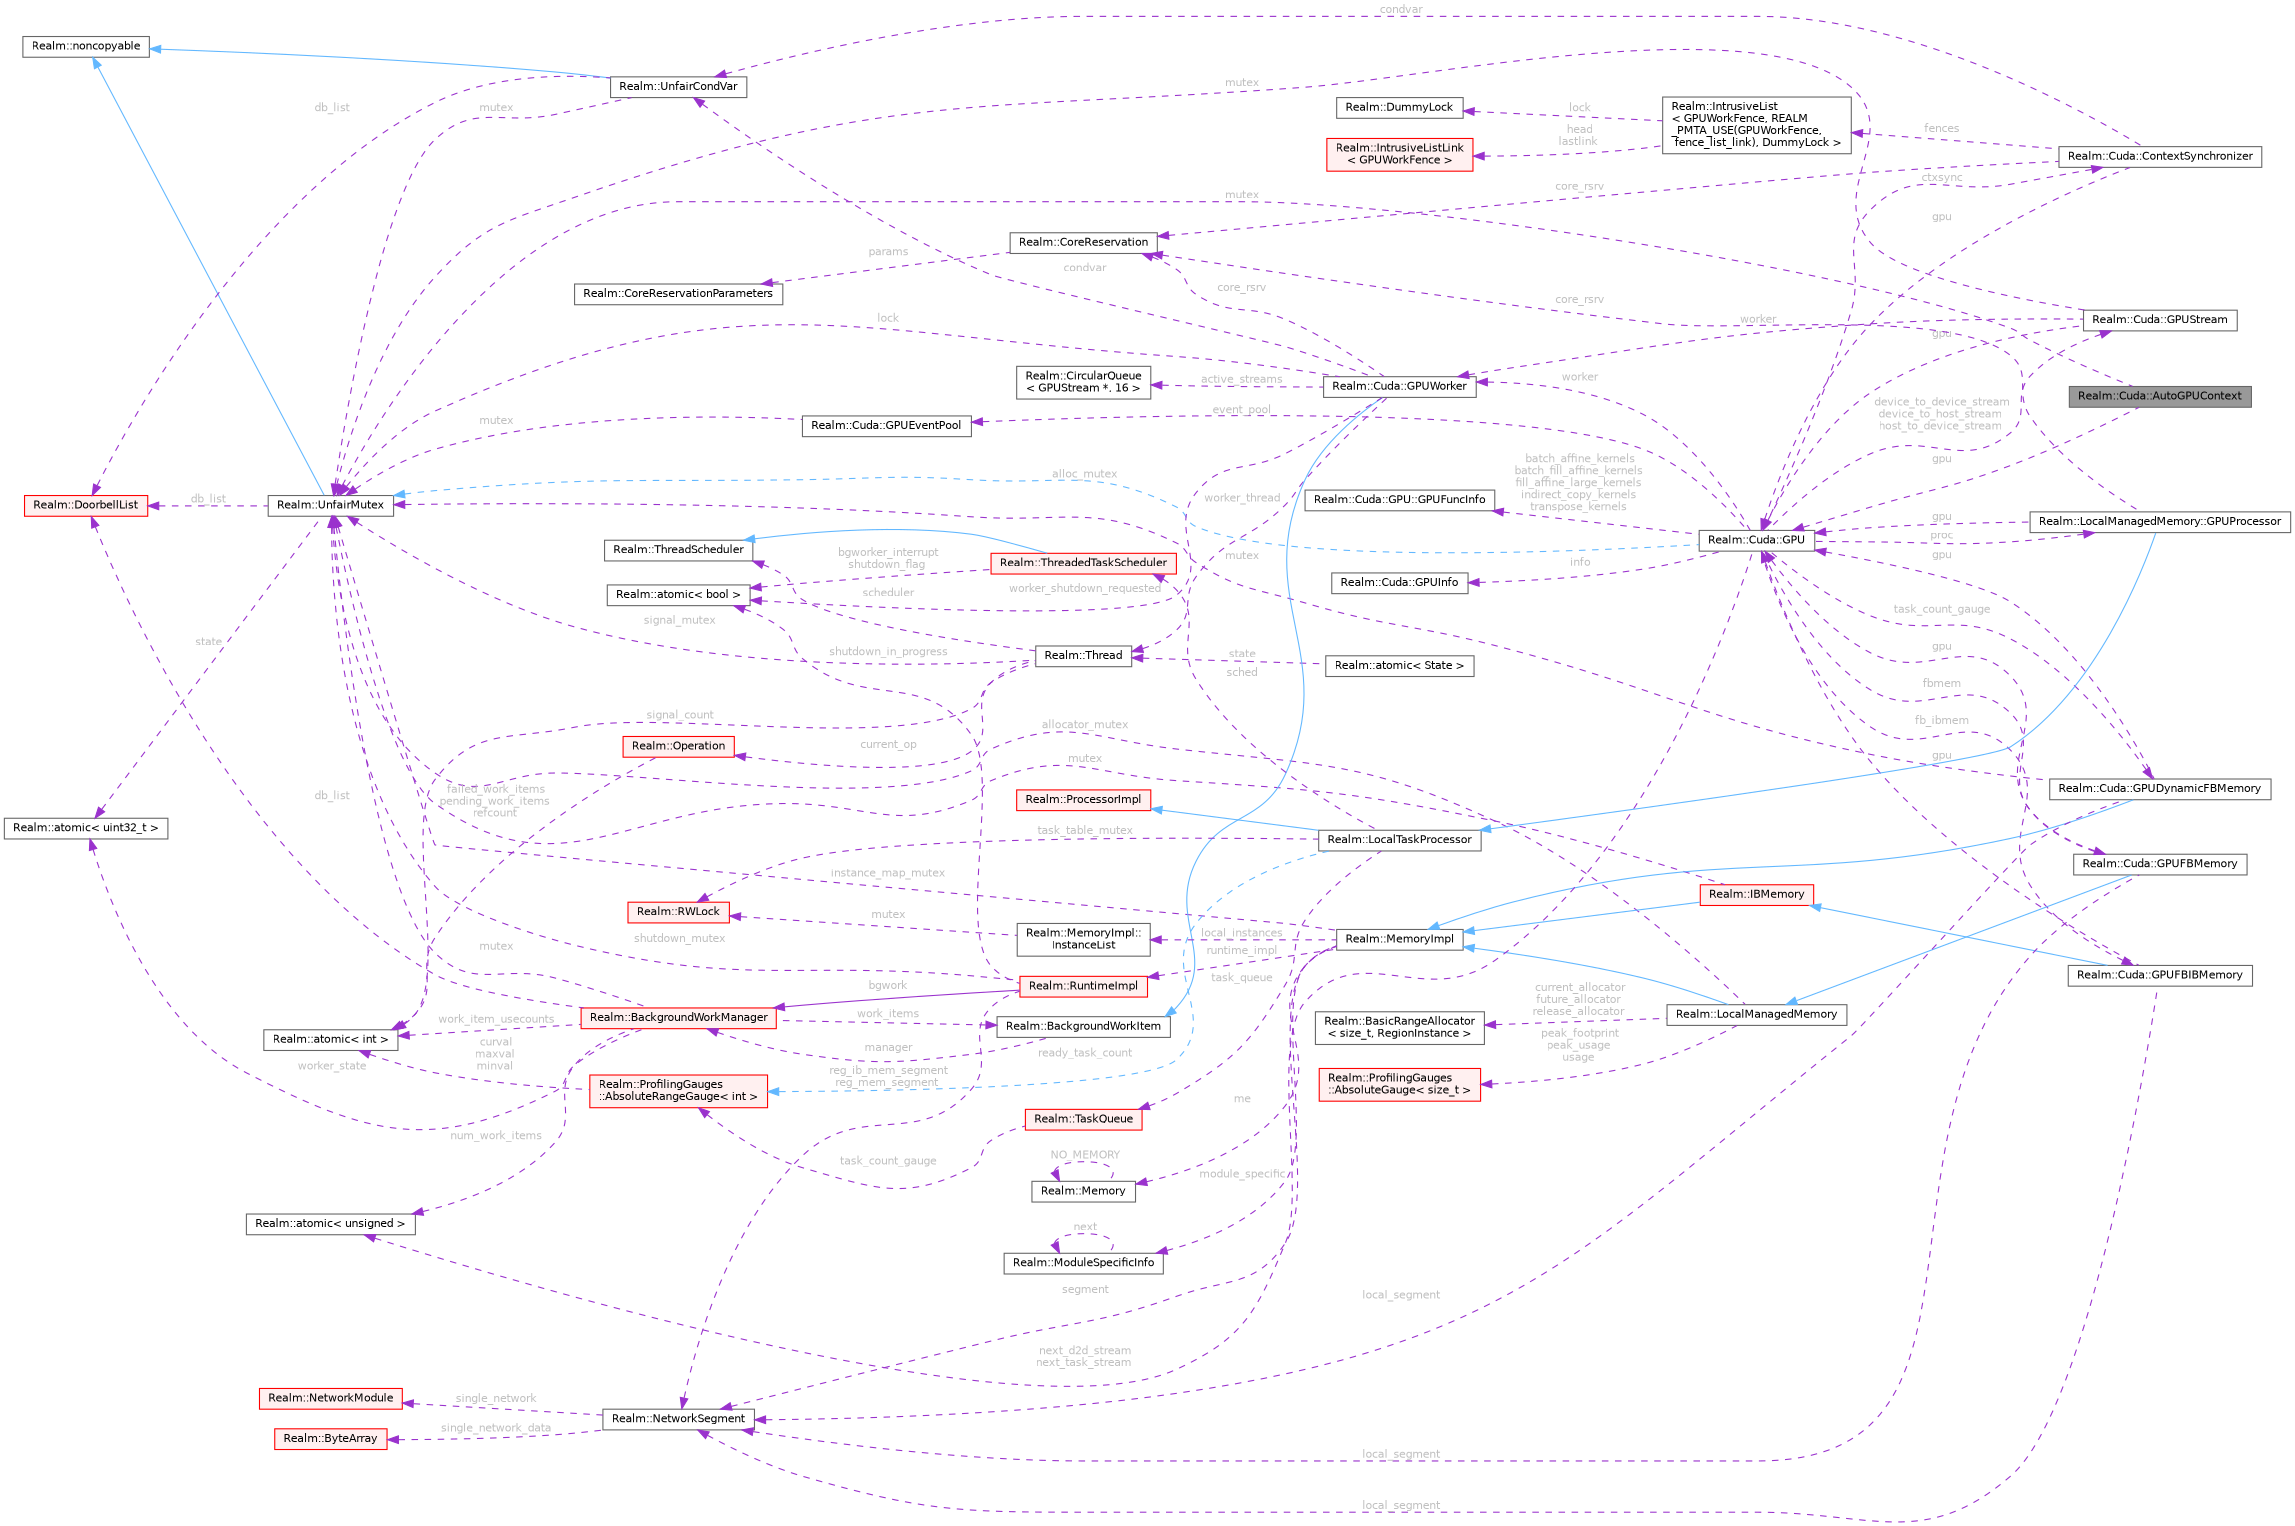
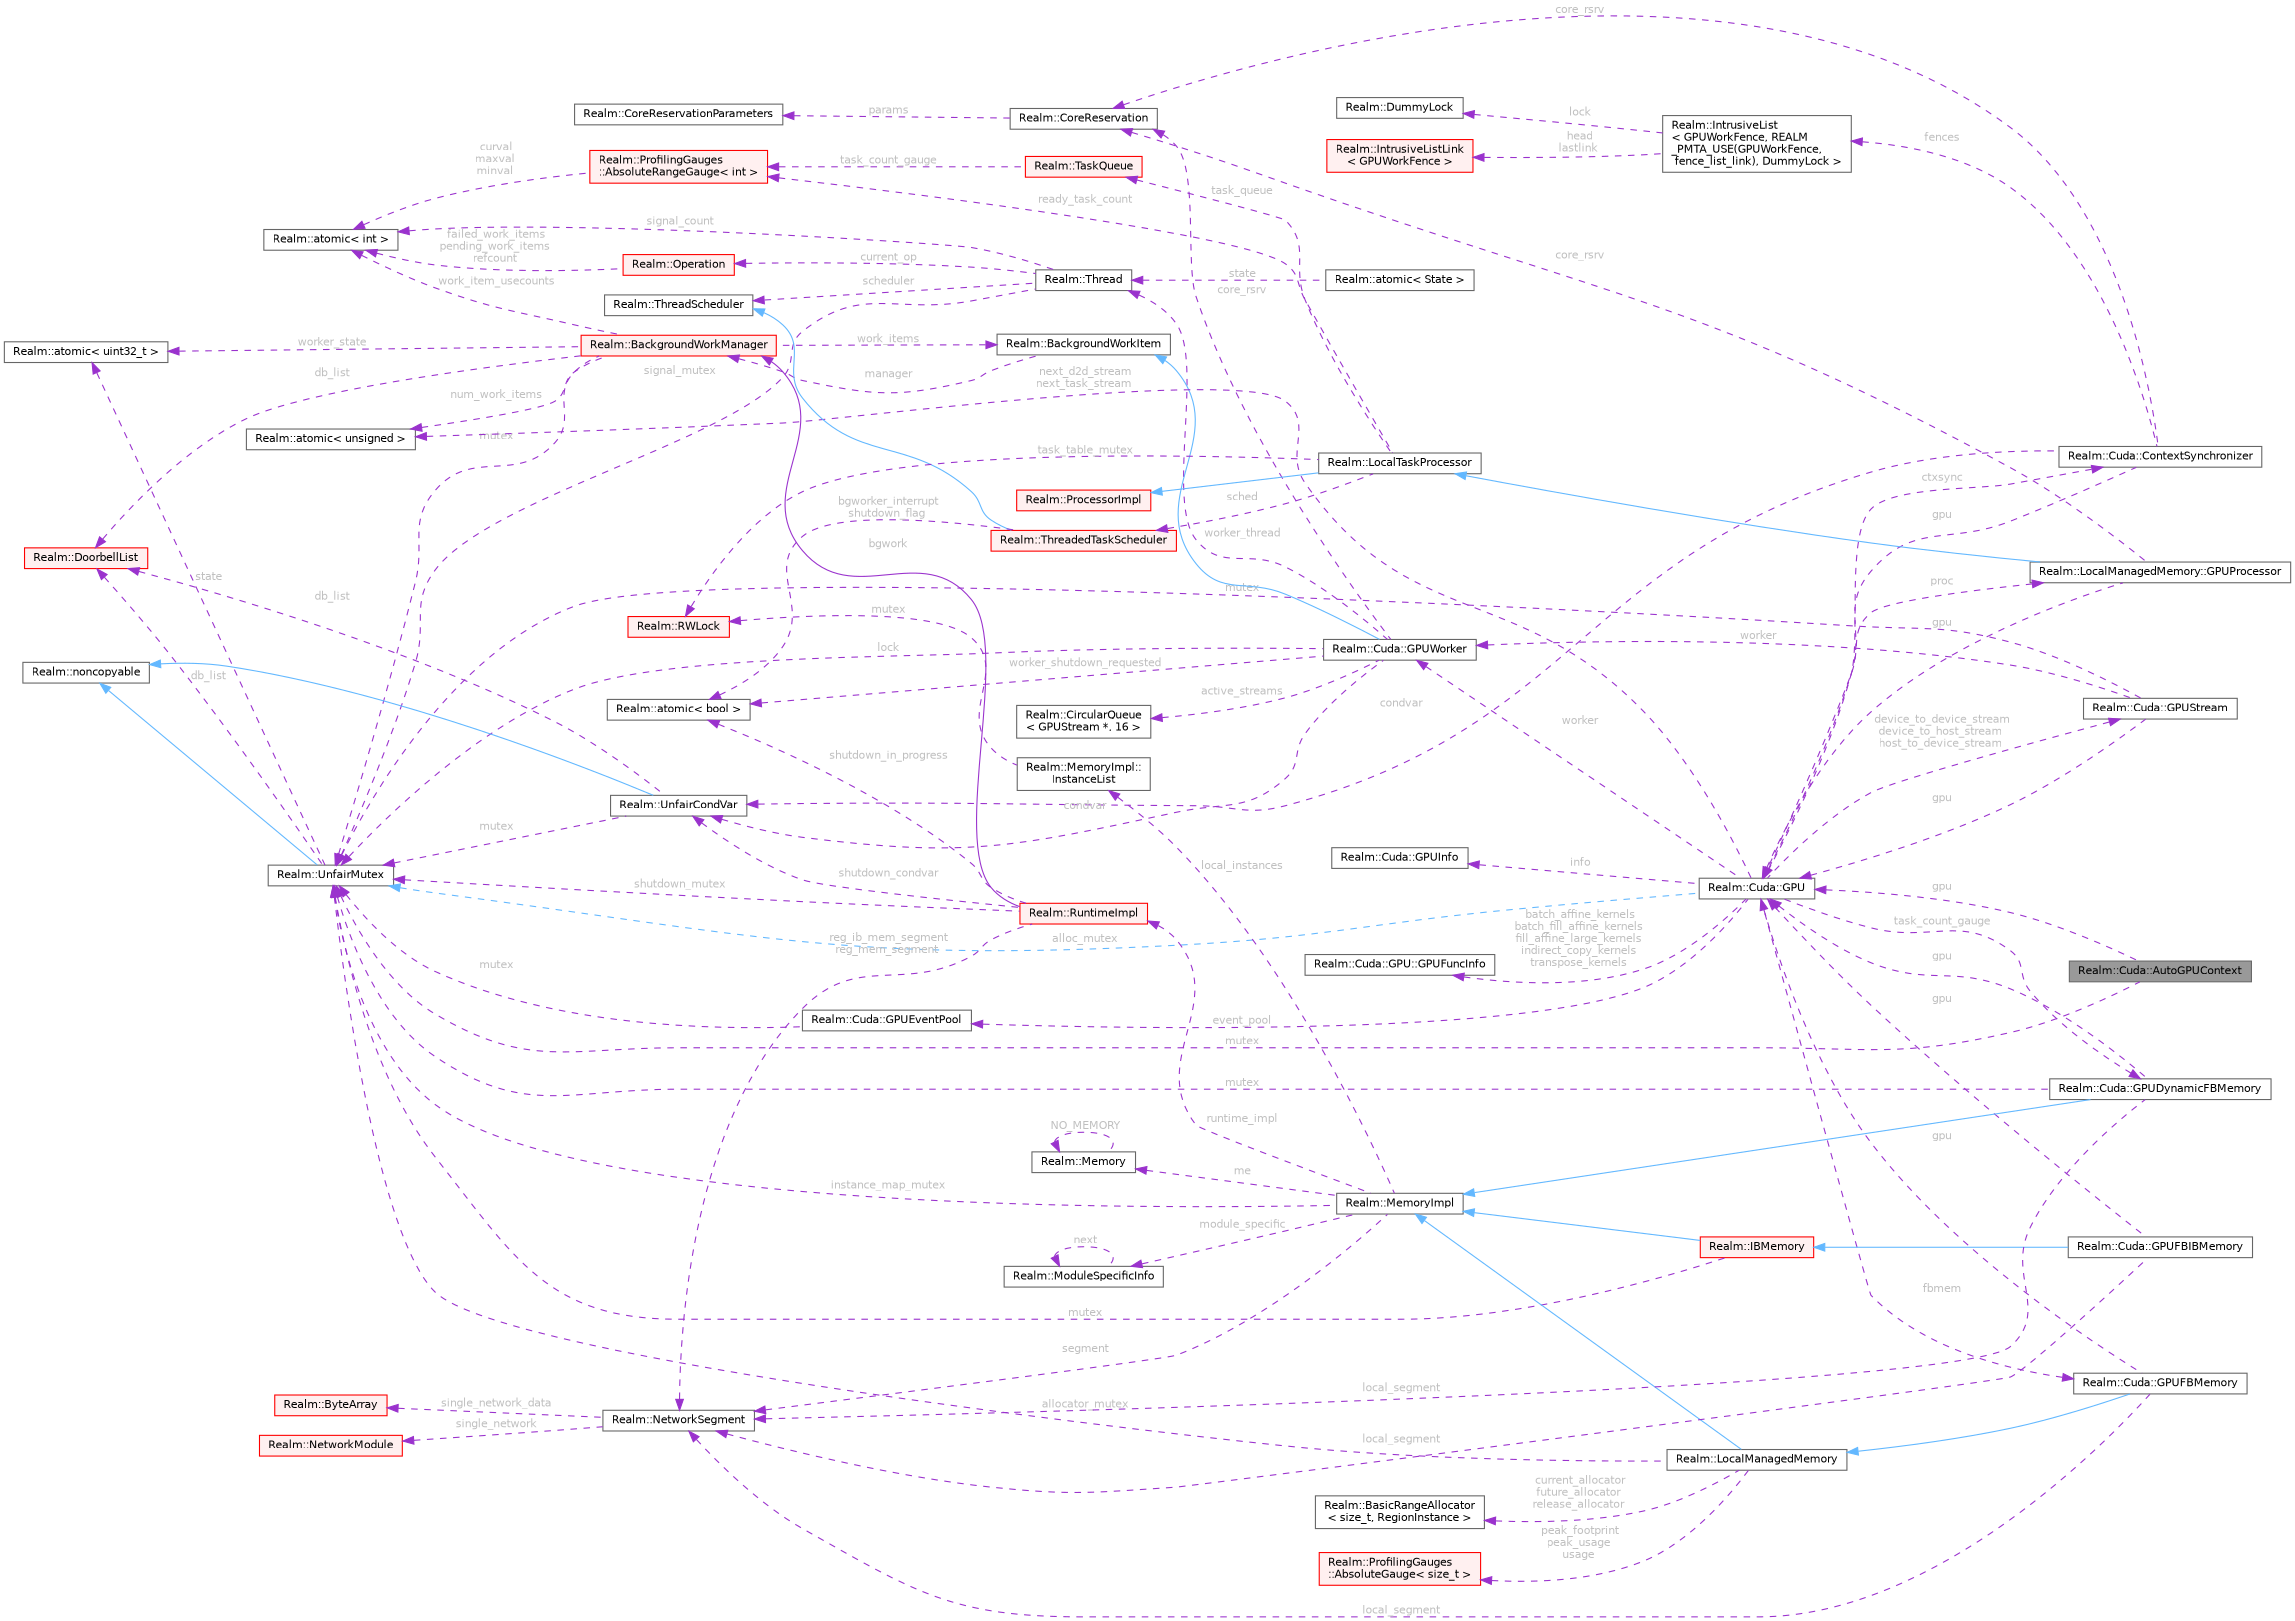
edge "Realm::Cuda::GPU" -> "Realm::Cuda::GPUFBIBMemory": removed, label "fb_ibmem"
edge "Realm::RuntimeImpl" -> "Realm::UnfairCondVar": added, label "shutdown_condvar"
edge "Realm::LocalTaskProcessor" -> "Realm::ProfilingGauges ::AbsoluteRangeGauge< int >": color steelblue1 -> darkorchid3
